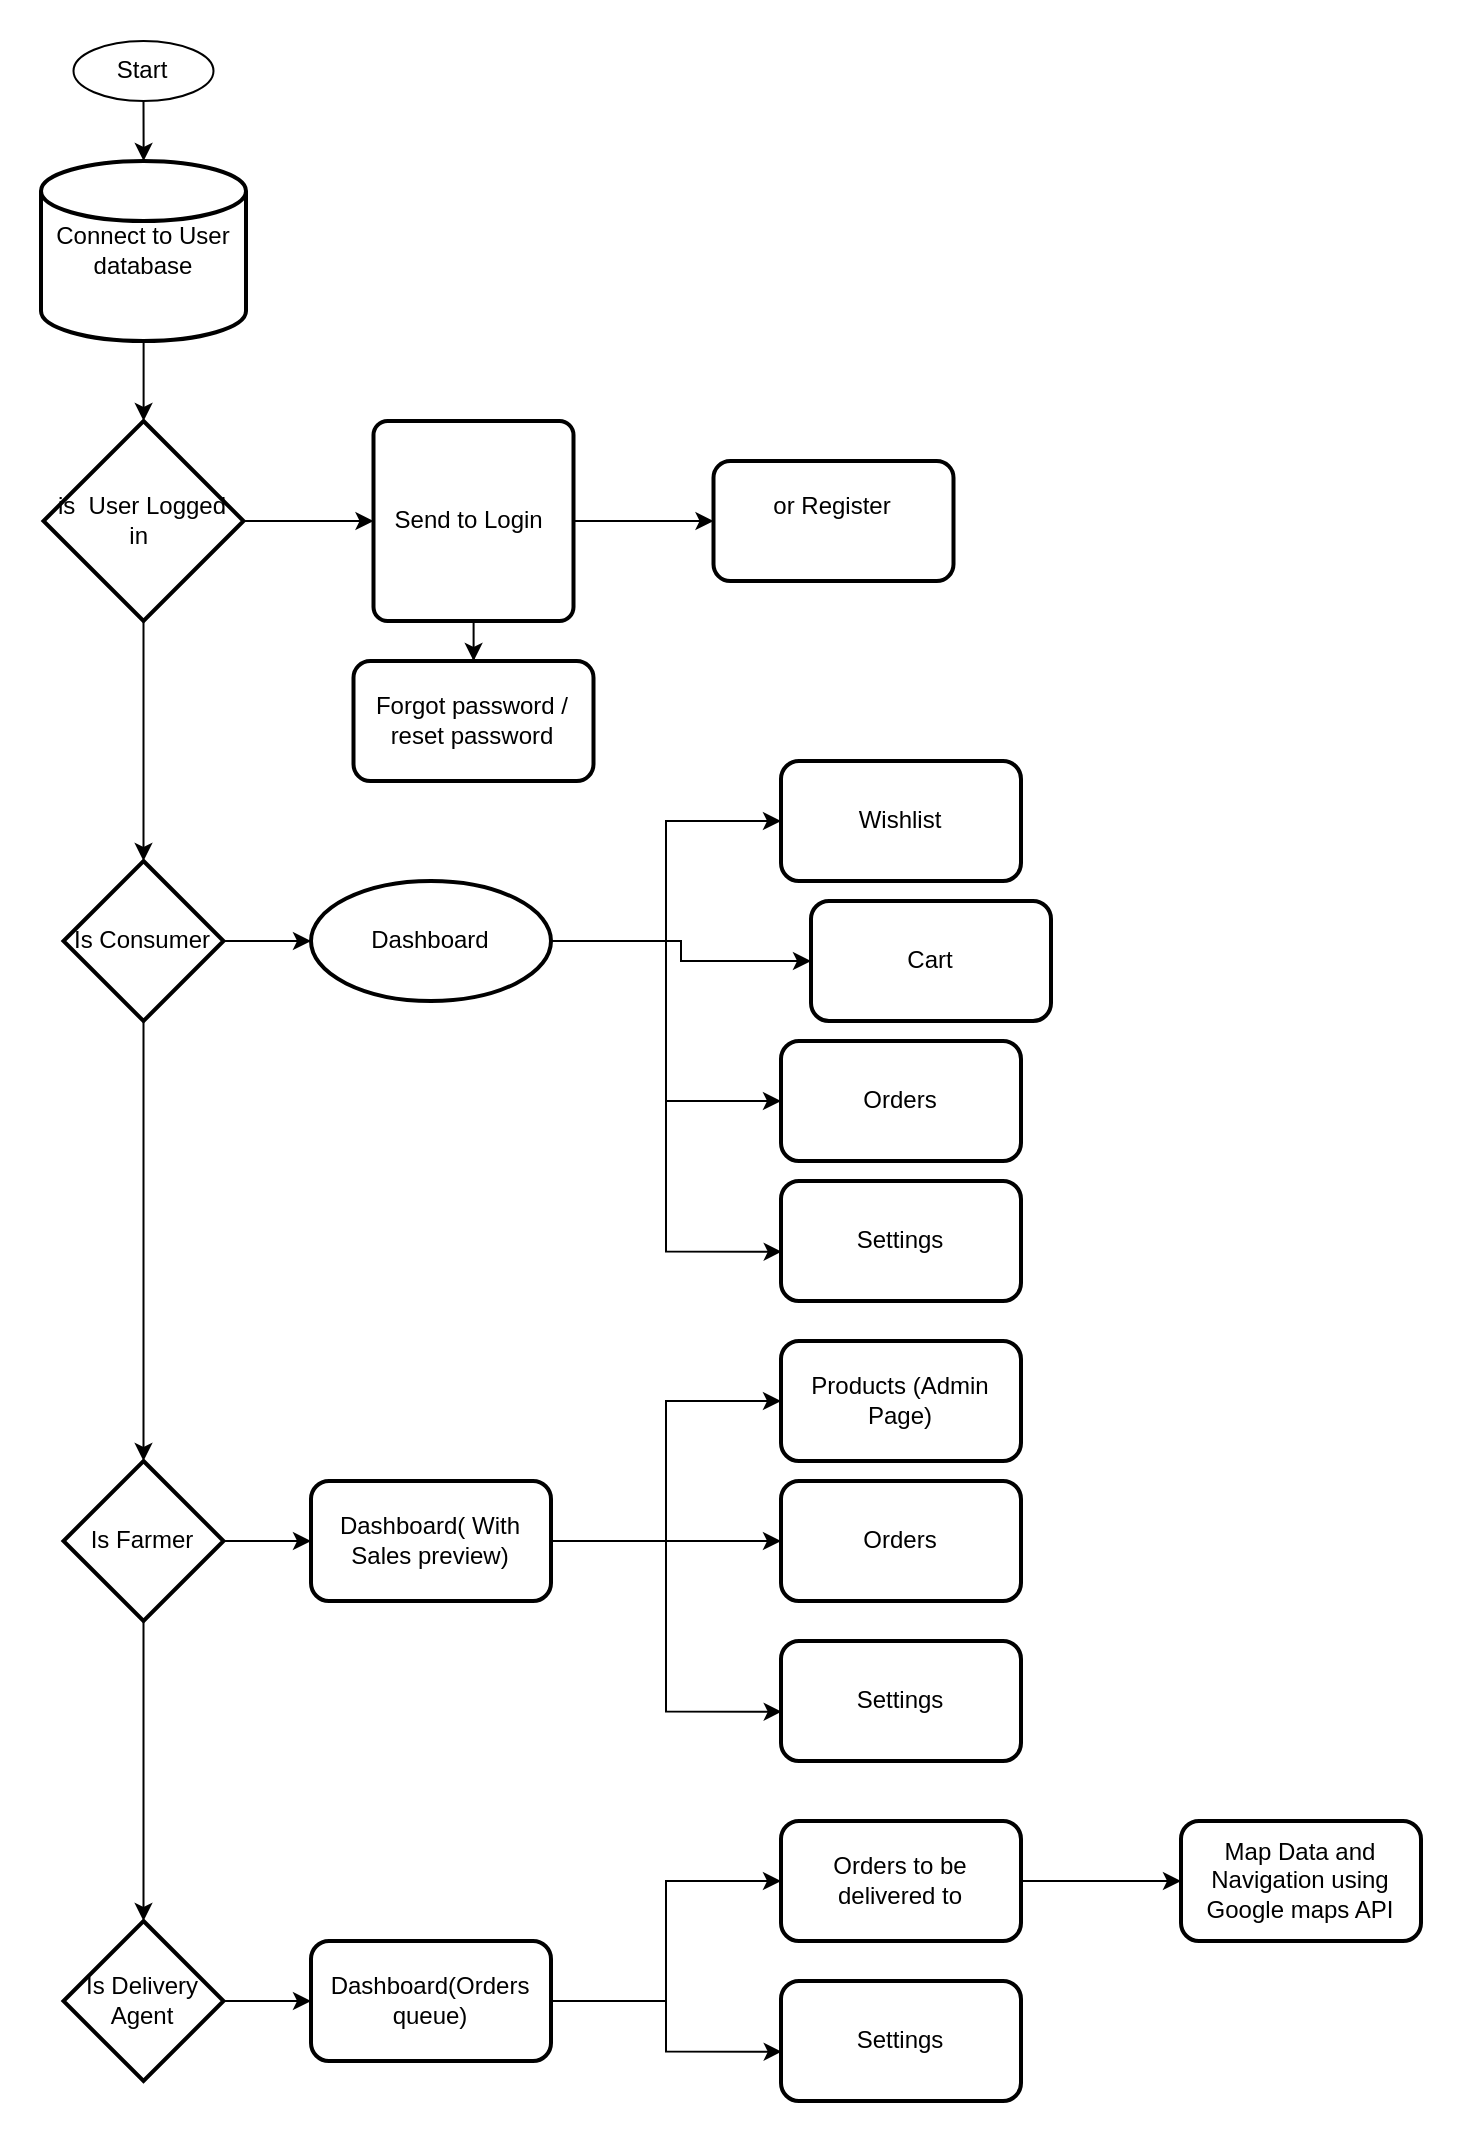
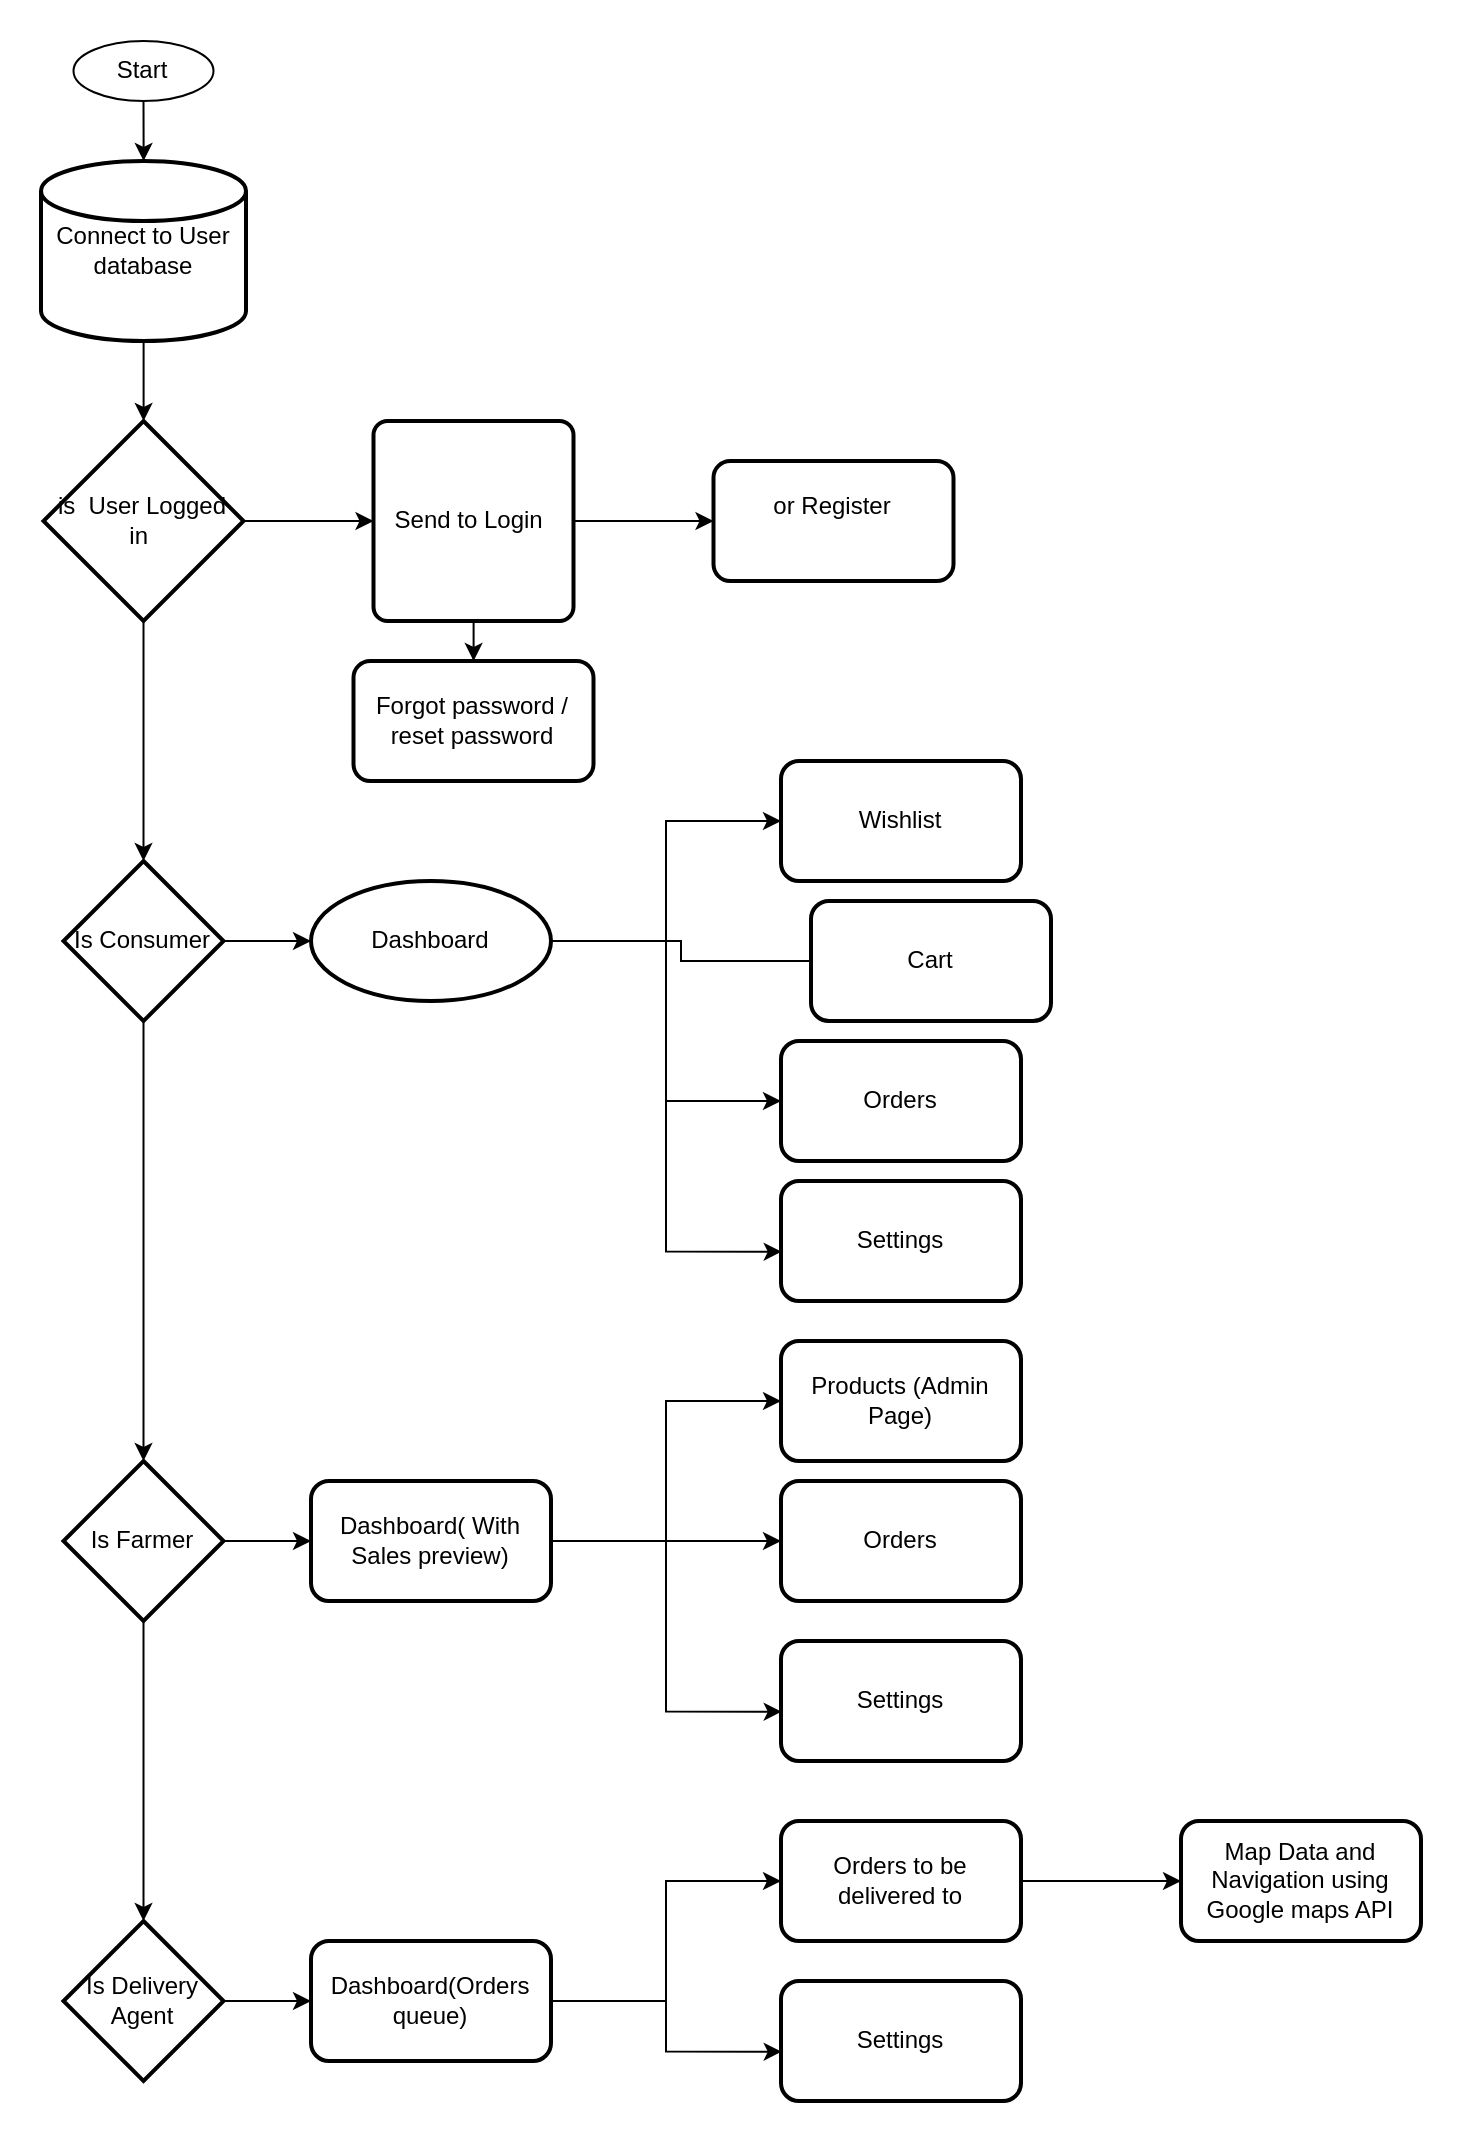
edge "Dashboard" -> "Cart": arrowhead classic -> none
